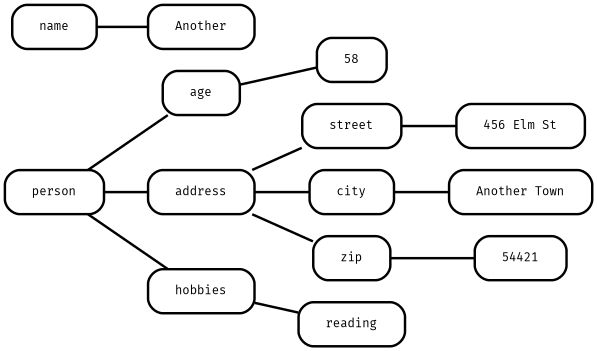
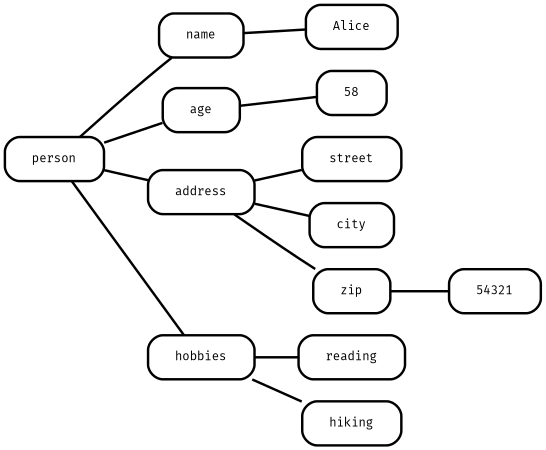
node "Another": label "Another" -> "Alice"
edge "name" -- "person": added
node "456 Elm St": removed
node "Another Town": removed
node "54421": label "54421" -> "54321"
node "hiking": added
